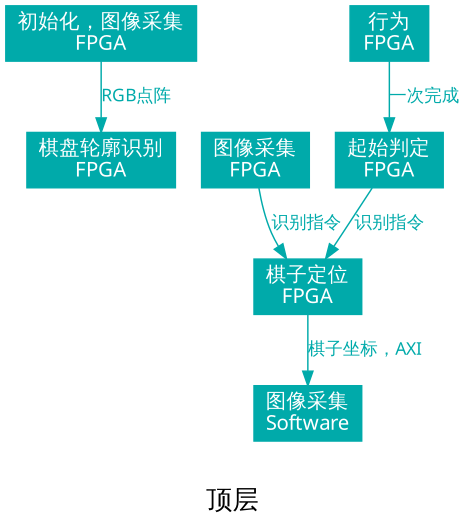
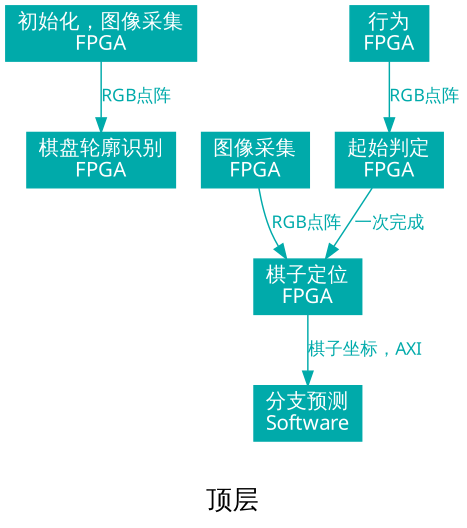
edge "行为 FPGA" -> "起始判定 FPGA": label "一次完成" -> "RGB点阵"
edge "图像采集 FPGA" -> "棋子定位 FPGA": label "识别指令" -> "RGB点阵"
edge "起始判定 FPGA" -> "棋子定位 FPGA": label "识别指令" -> "一次完成"
node "图像采集 Software": label "图像采集 Software" -> "分支预测 Software"
